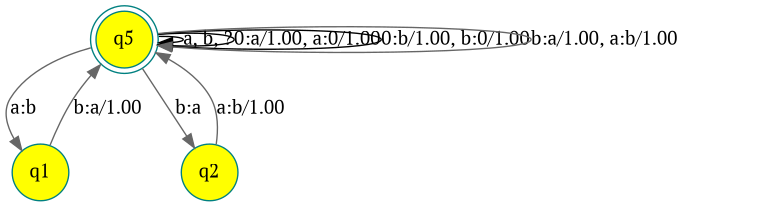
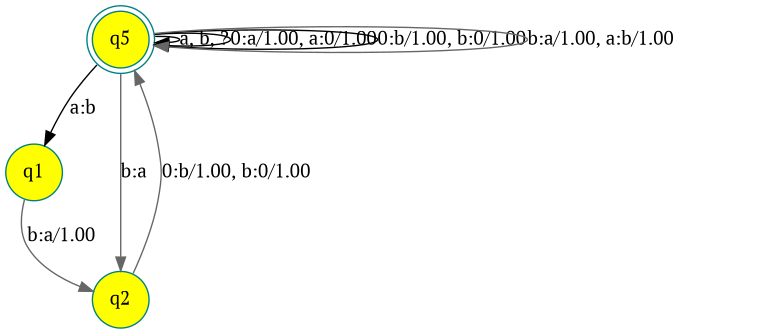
edge "q5" -> "q1": color gray40 -> black
edge "q1" -> "q5": now "q1" -> "q2"
edge "q2" -> "q5": label "a:b/1.00 " -> "0:b/1.00, b:0/1.00"
